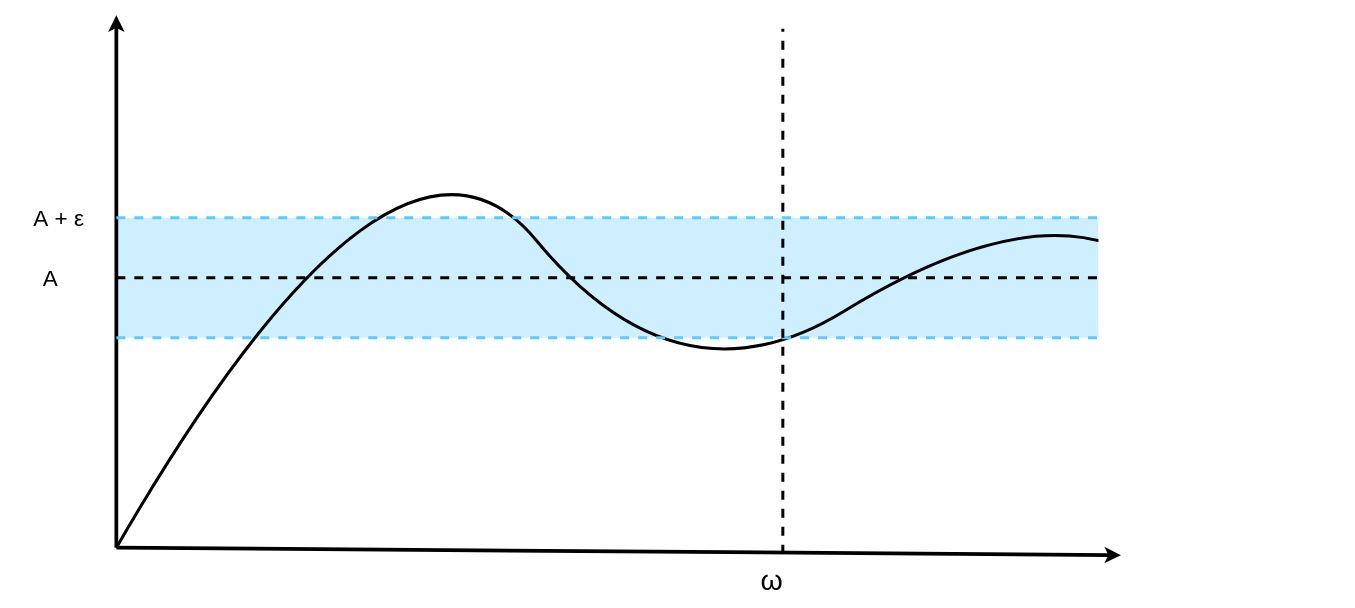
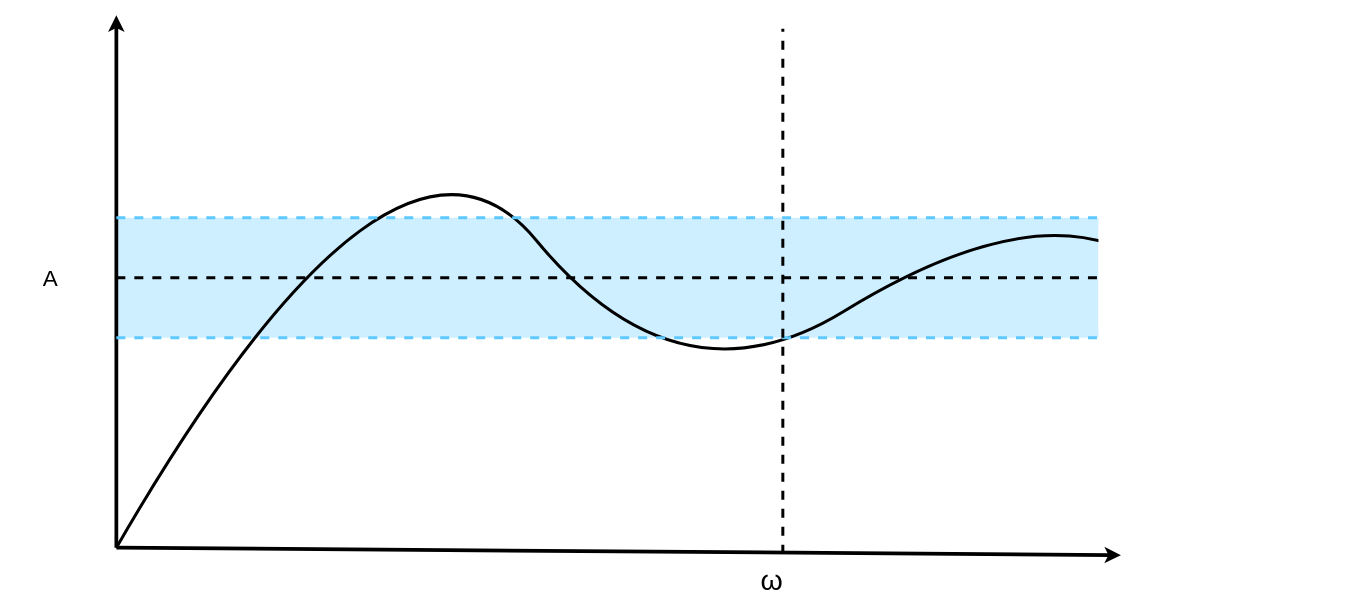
node "A + ε": removed
